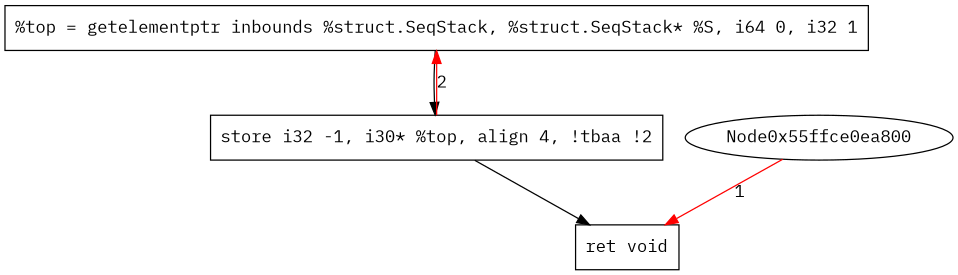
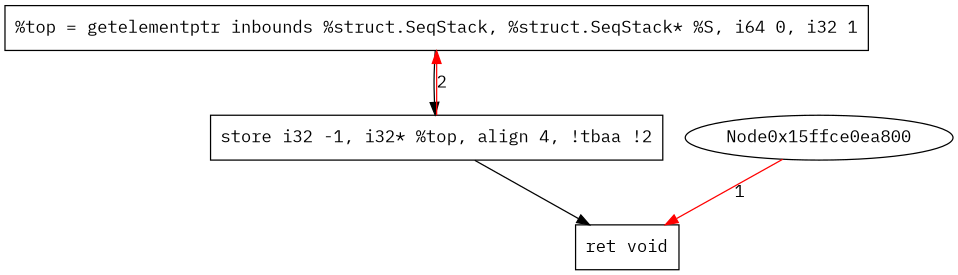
node "store i32 -1, i30* %top, align 4, !tbaa !2": label "store i32 -1, i30* %top, align 4, !tbaa !2" -> "store i32 -1, i32* %top, align 4, !tbaa !2"
node "Node0x55ffce0ea800": label "Node0x55ffce0ea800" -> "Node0x15ffce0ea800"
